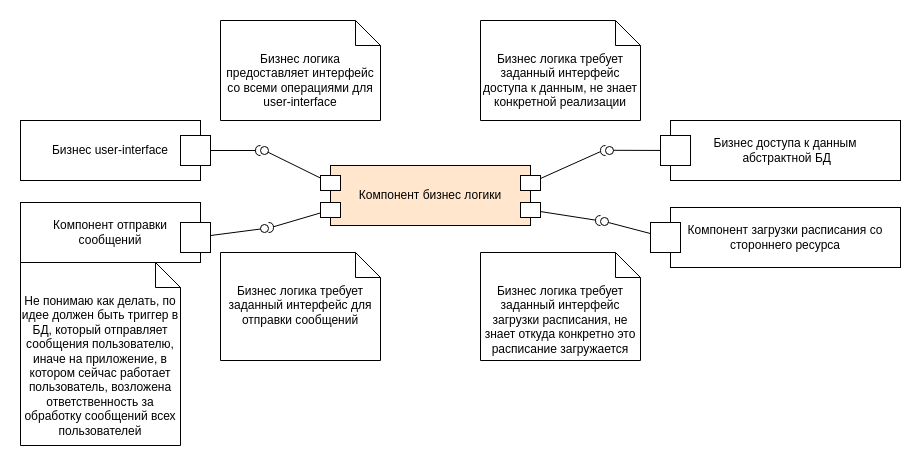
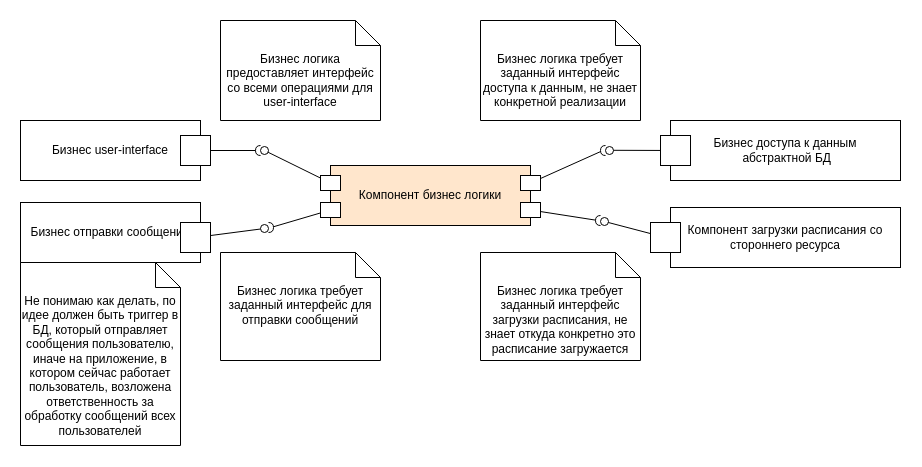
node "Компонент отправки сообщений": label "Компонент отправки сообщений" -> "Бизнес отправки сообщений"
